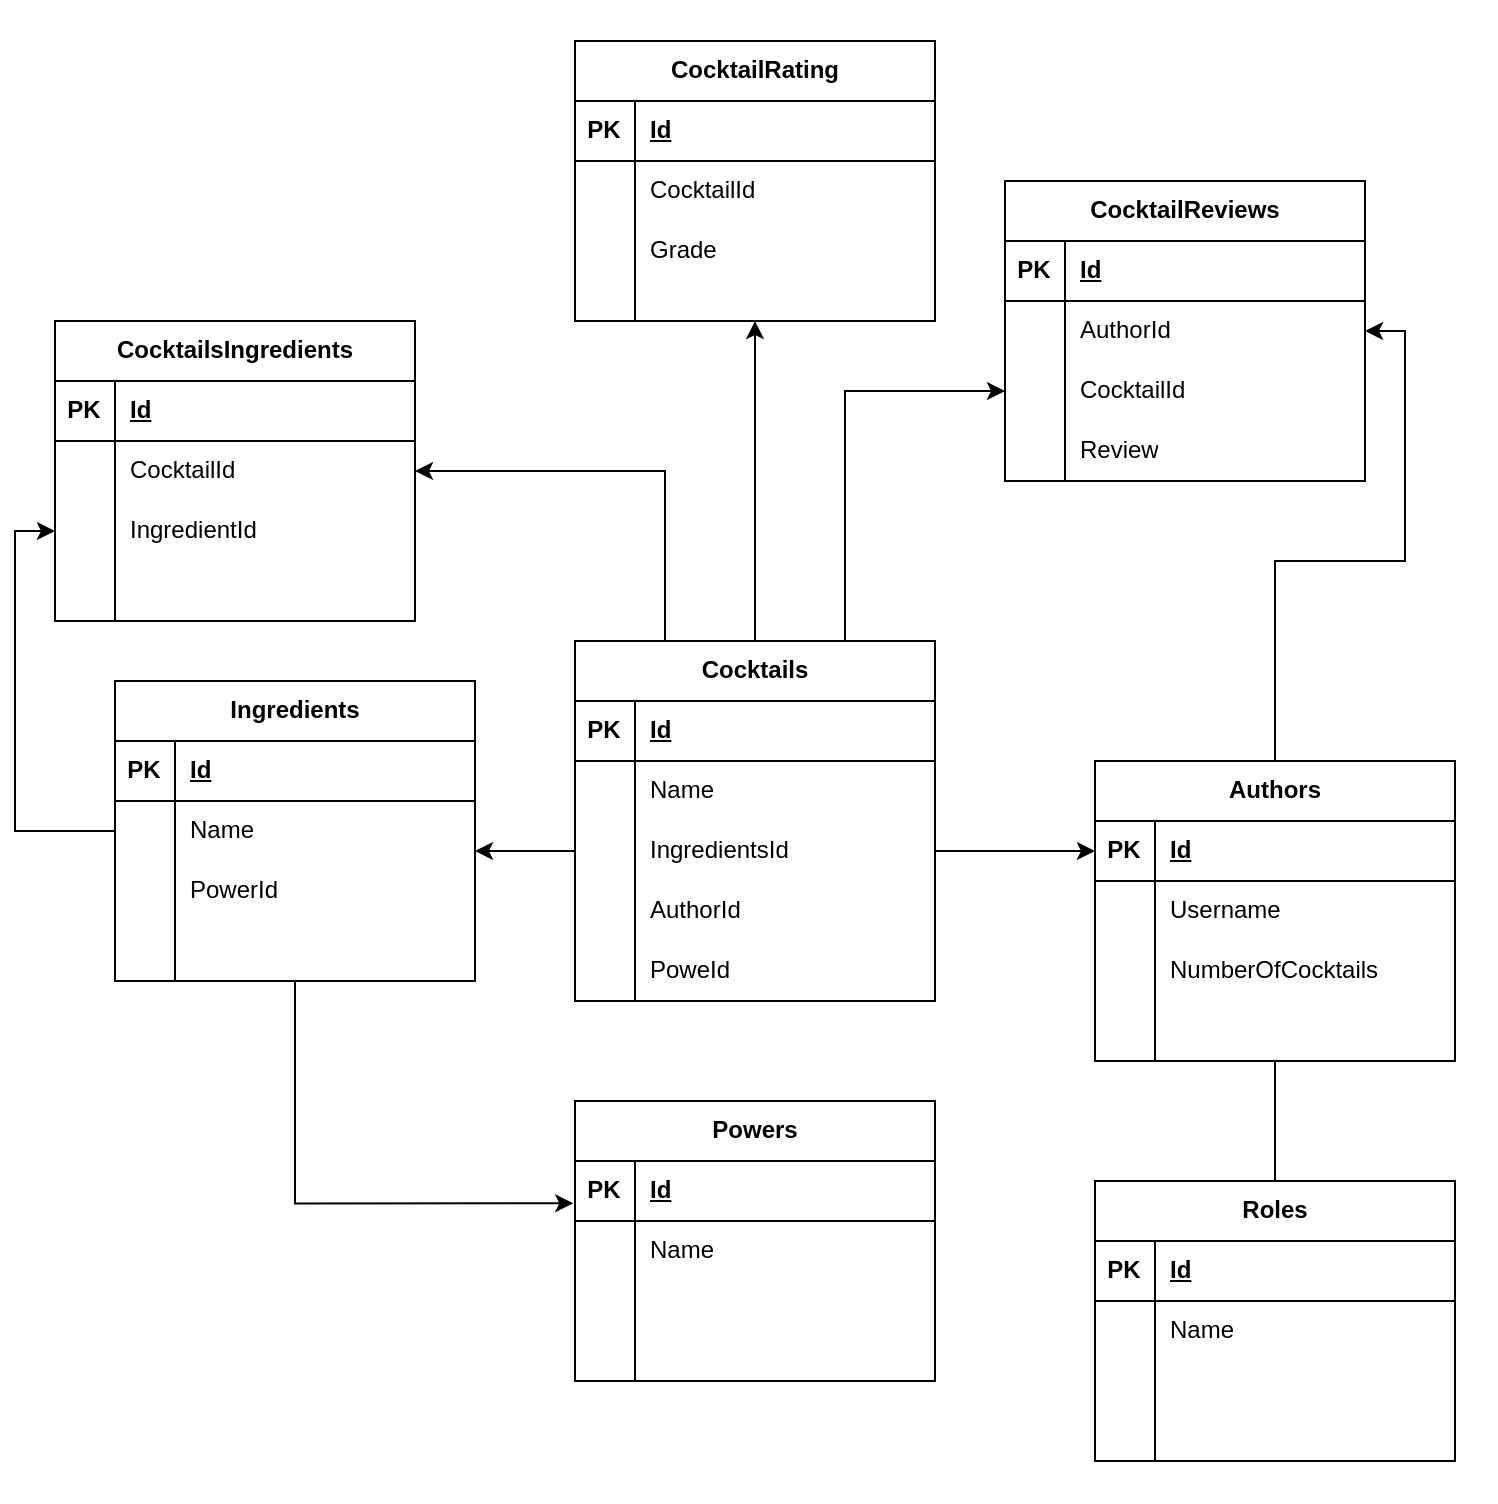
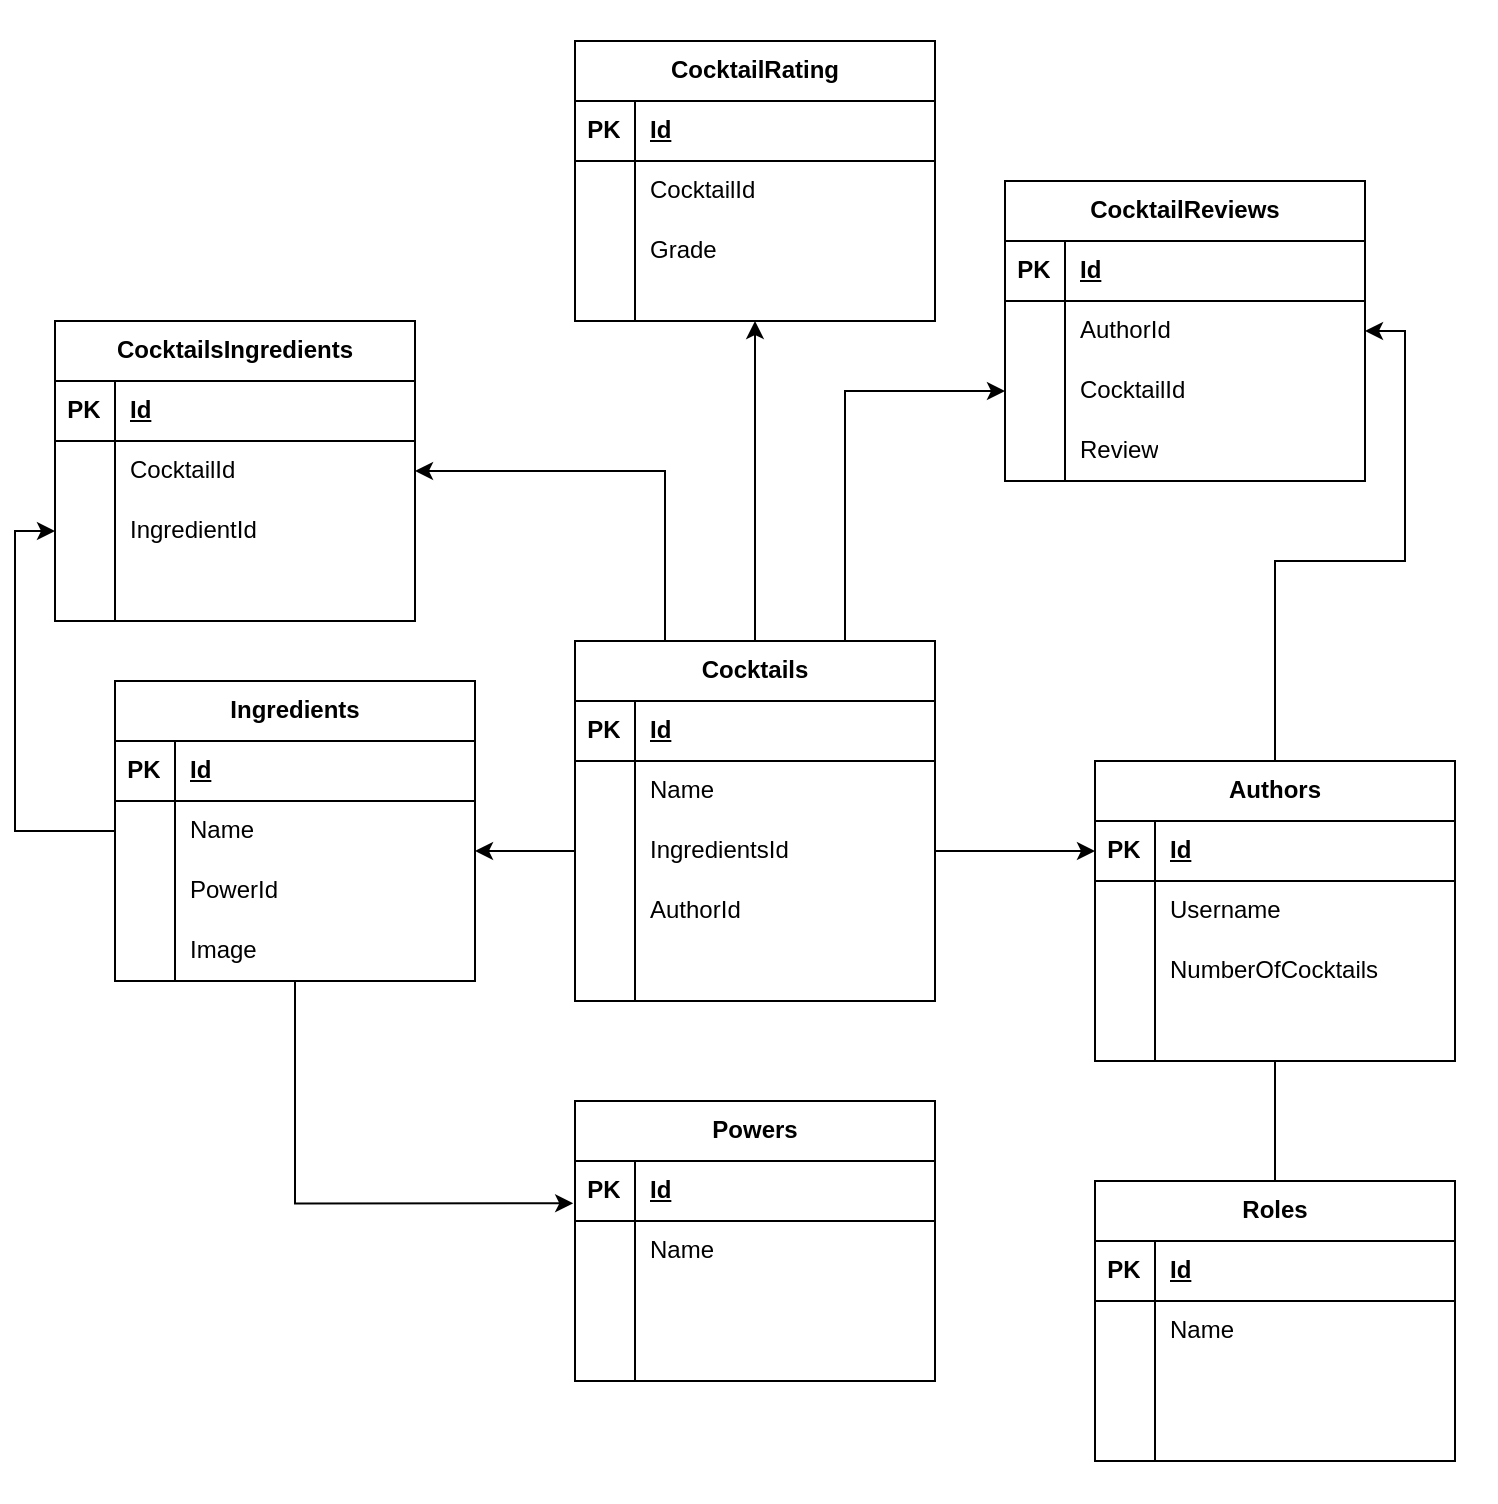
node "Image": added
node "PoweId": removed
